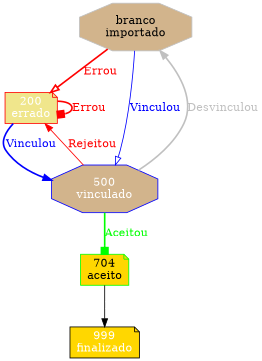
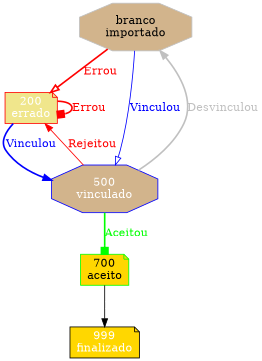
node "704 aceito": label "704 aceito" -> "700 aceito"
